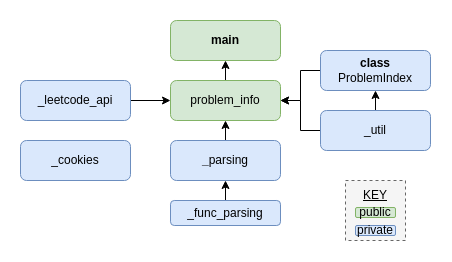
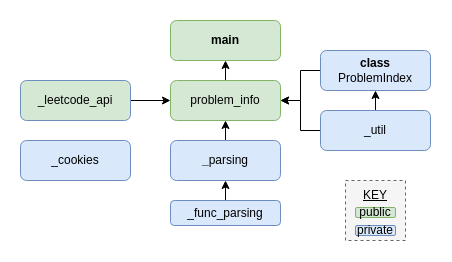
node "_leetcode_api": fillcolor #dae8fc -> #d5e8d4
